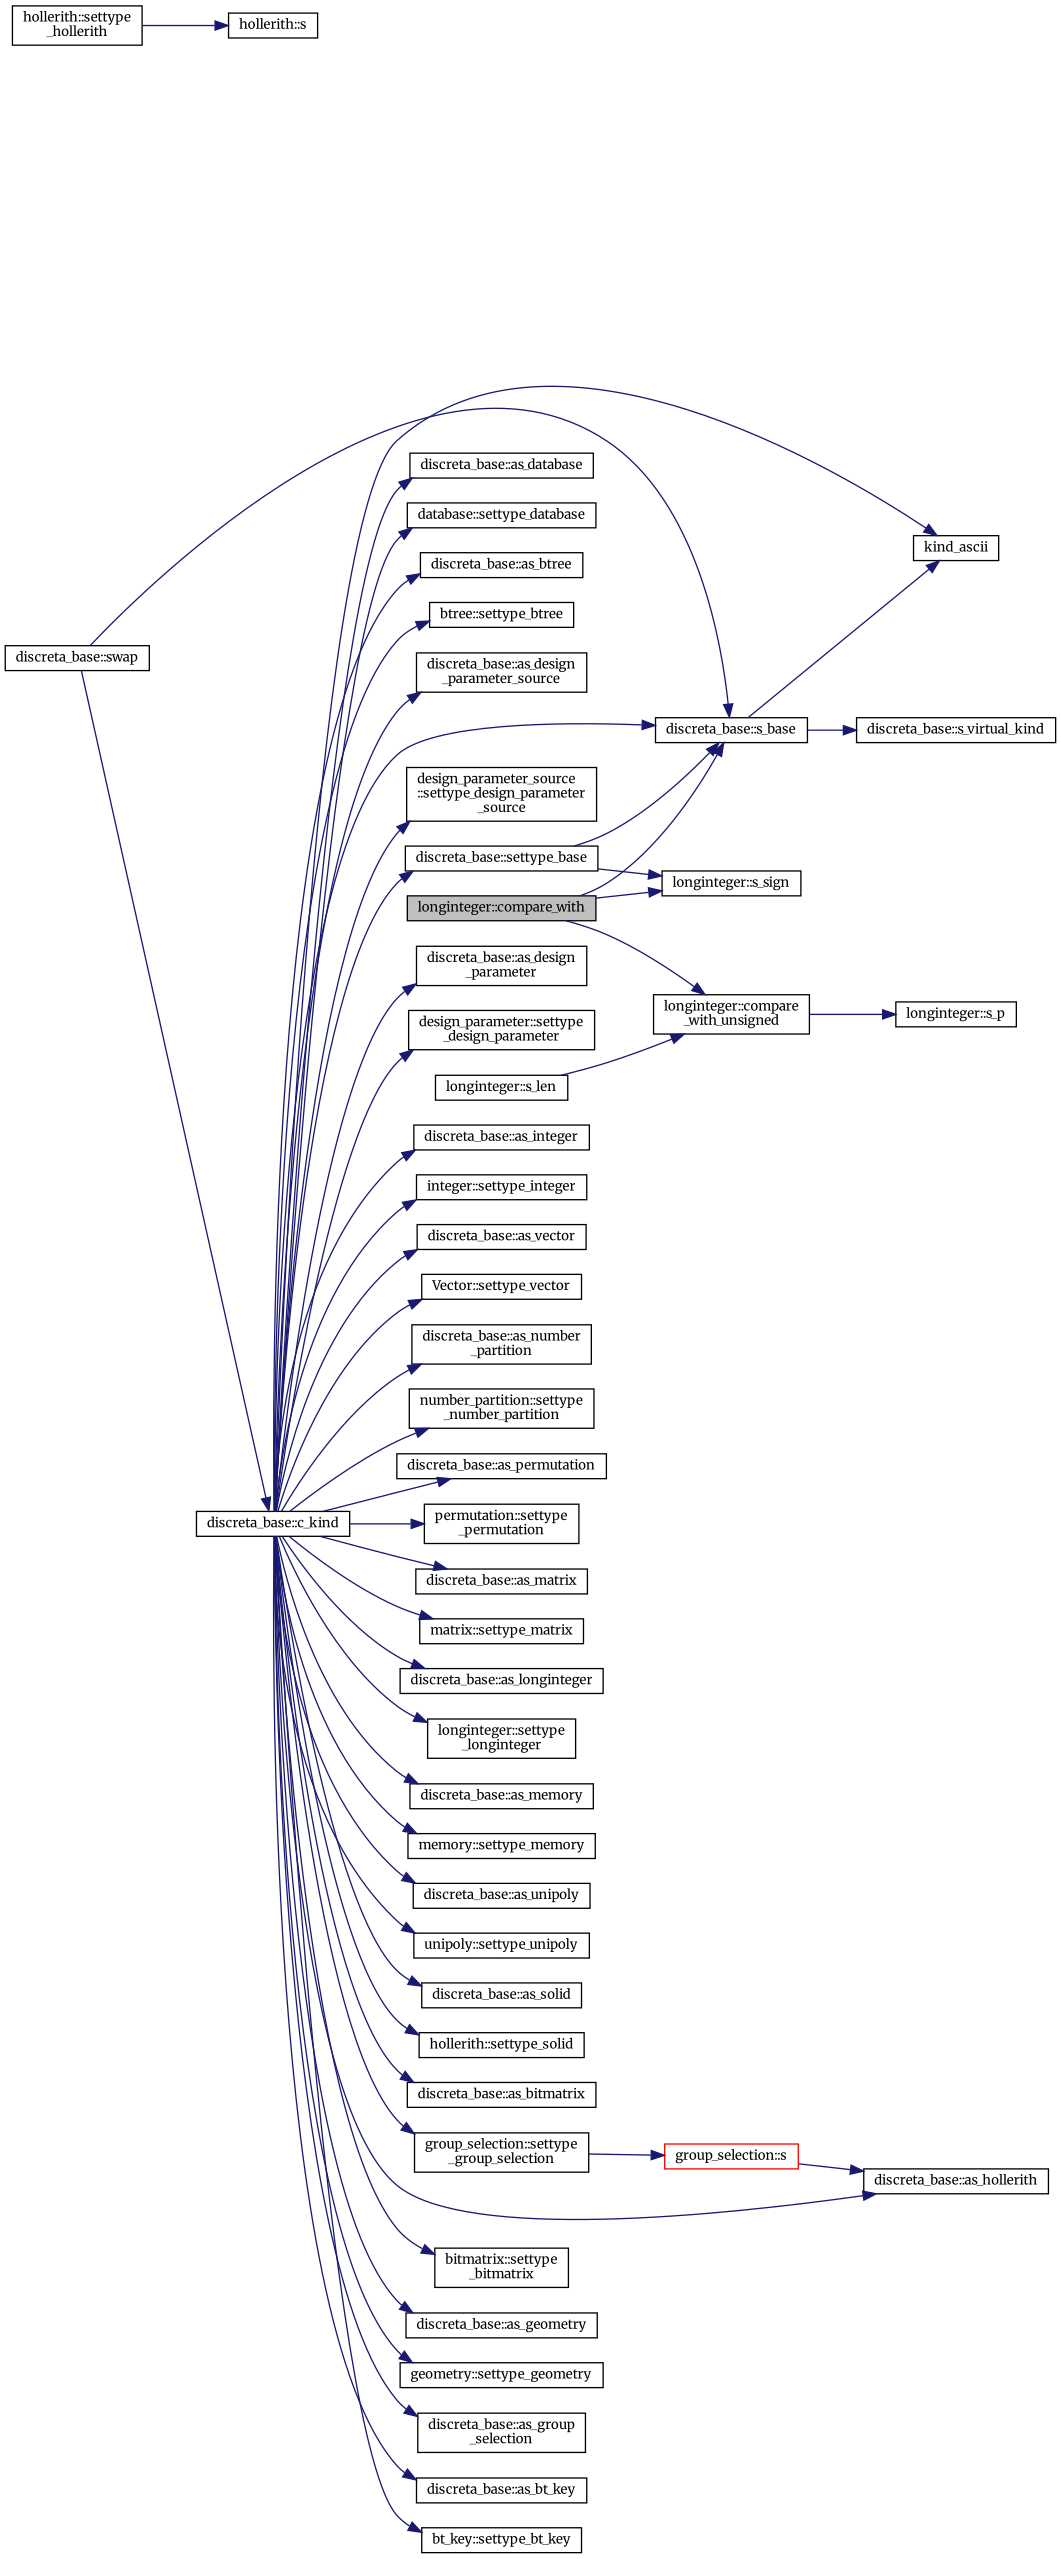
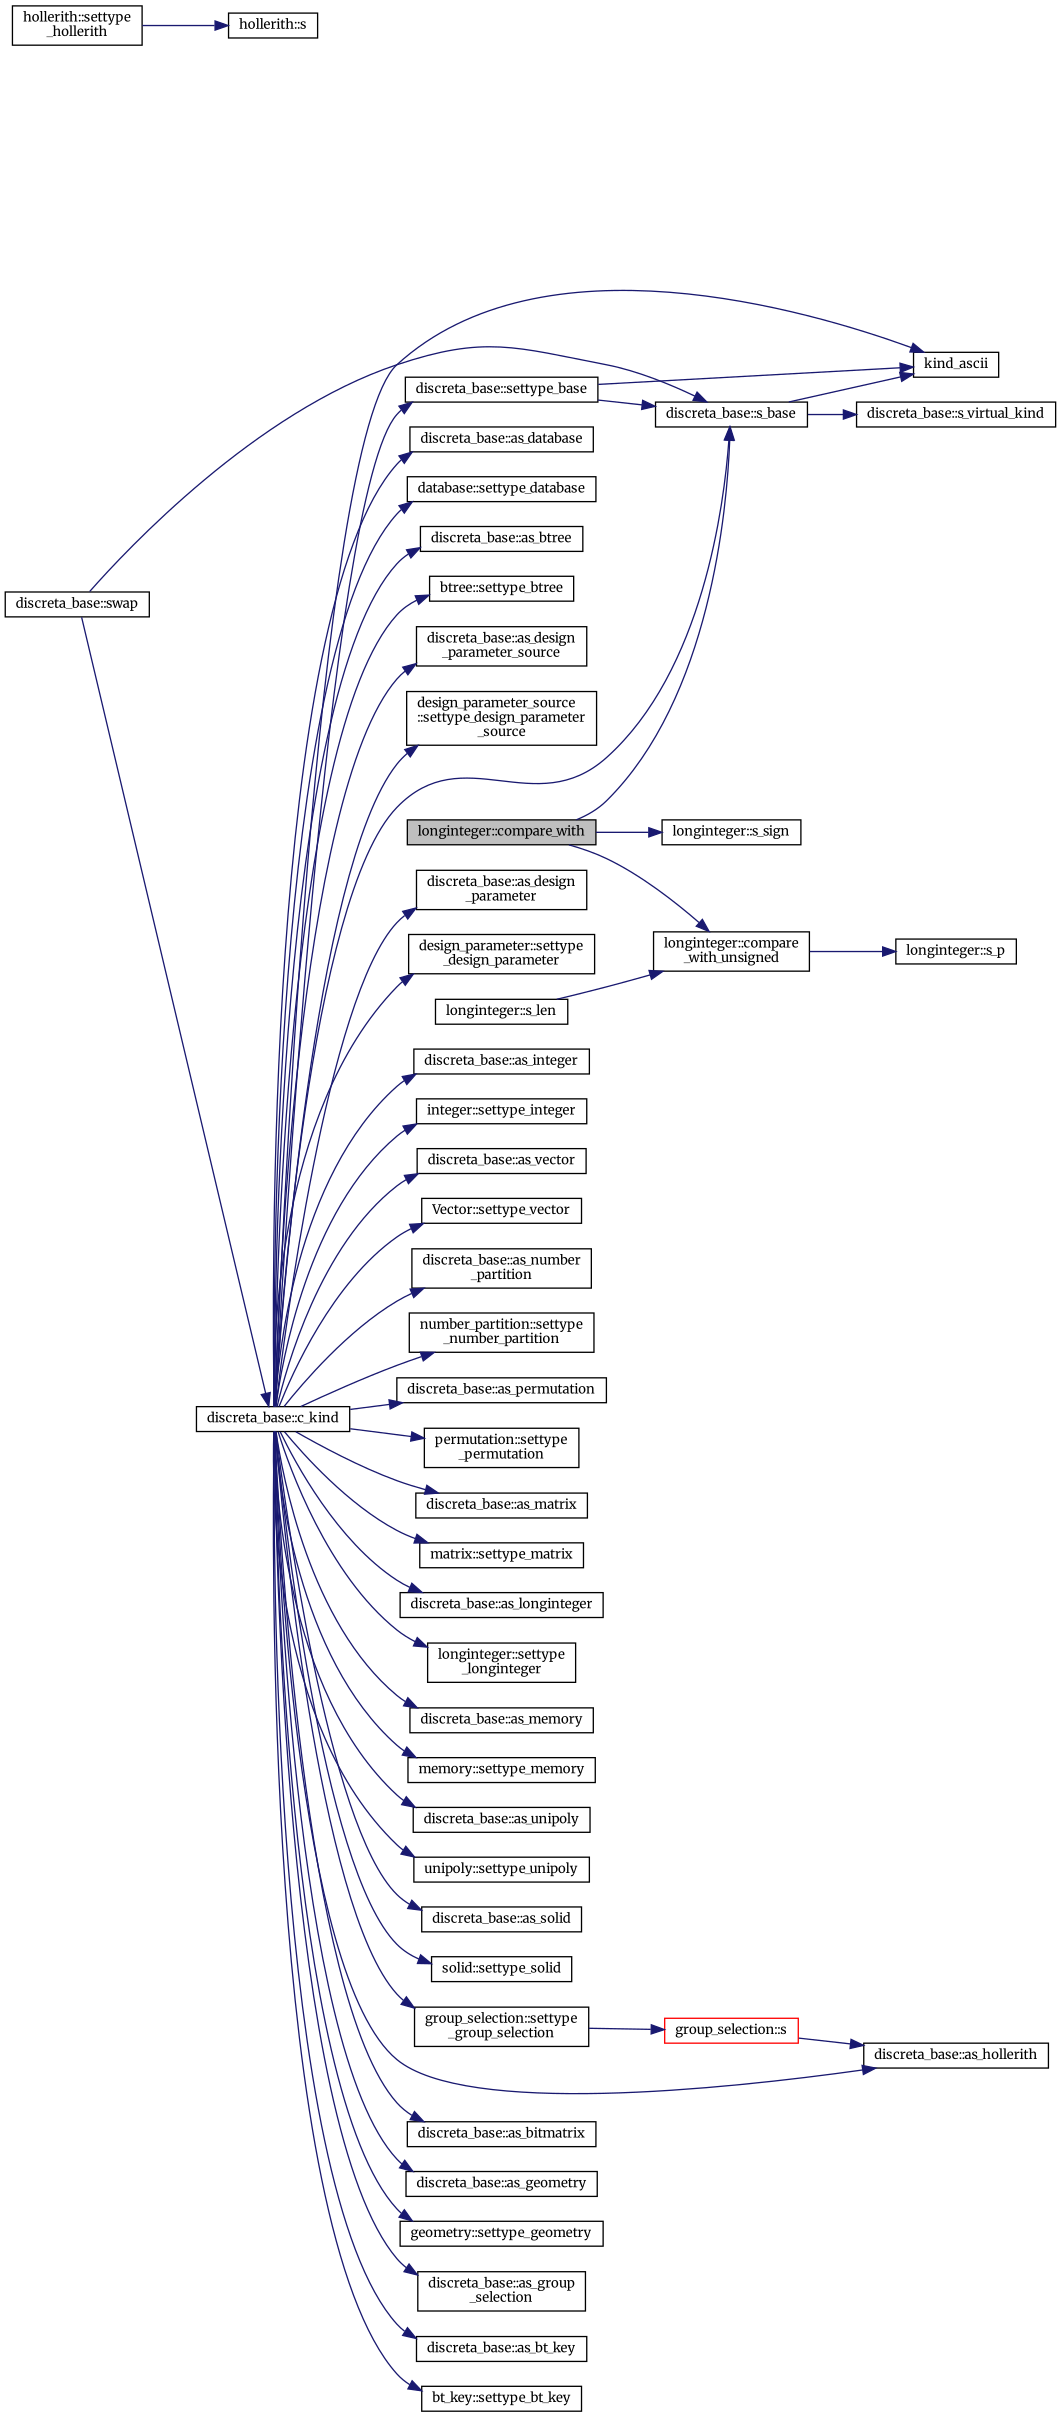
edge "discreta_base::settype_base" -> "longinteger::s_sign": now "discreta_base::settype_base" -> "kind_ascii"
node "hollerith::settype_solid": label "hollerith::settype_solid" -> "solid::settype_solid"
node "bitmatrix::settype _bitmatrix": removed
